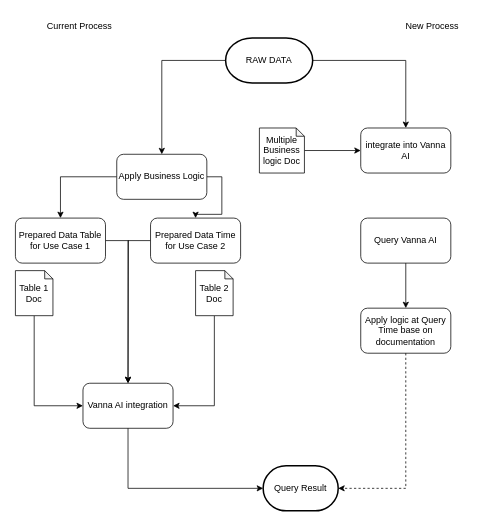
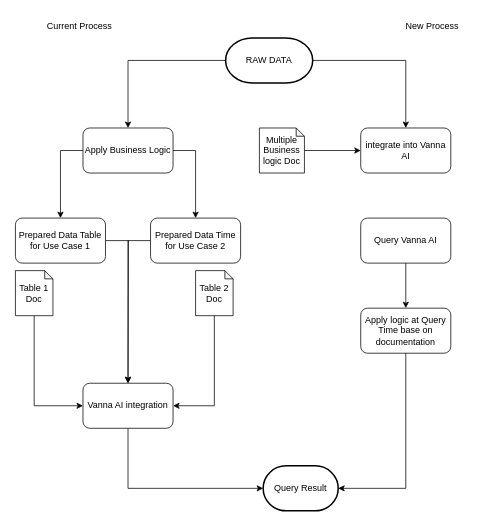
node "Apply Business Logic": moved (162, 177) -> (128, 150)
edge "Apply logic at Query Time base on documentation" -> "Query Result": style dashed -> solid
